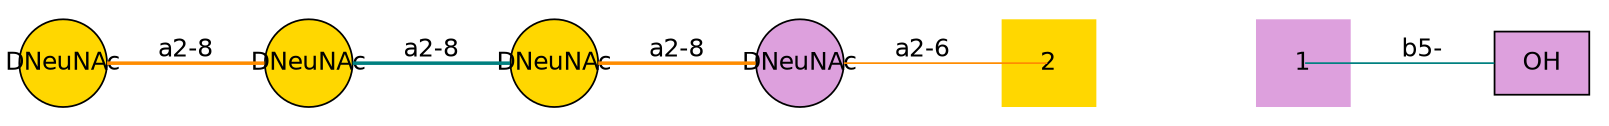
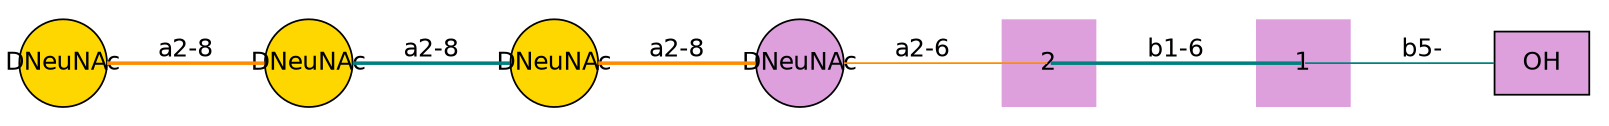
node "2": fillcolor gold -> plum
edge "2" -- "1": added, label "b1-6"
